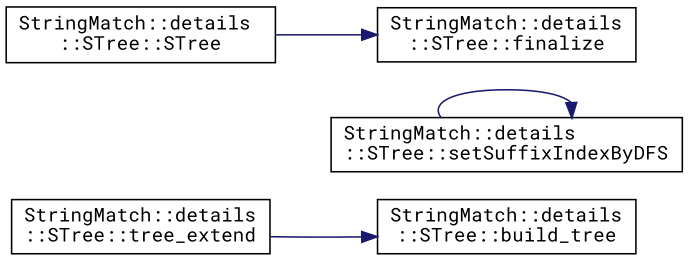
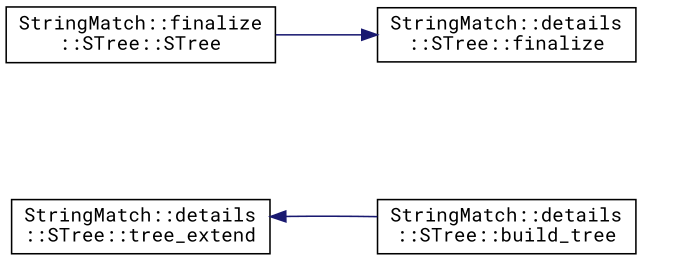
node "StringMatch::details ::STree::STree": label "StringMatch::details ::STree::STree" -> "StringMatch::finalize ::STree::STree"
node "StringMatch::details ::STree::setSuffixIndexByDFS": removed
edge "StringMatch::details ::STree::tree_extend" -> "StringMatch::details ::STree::build_tree": reversed
